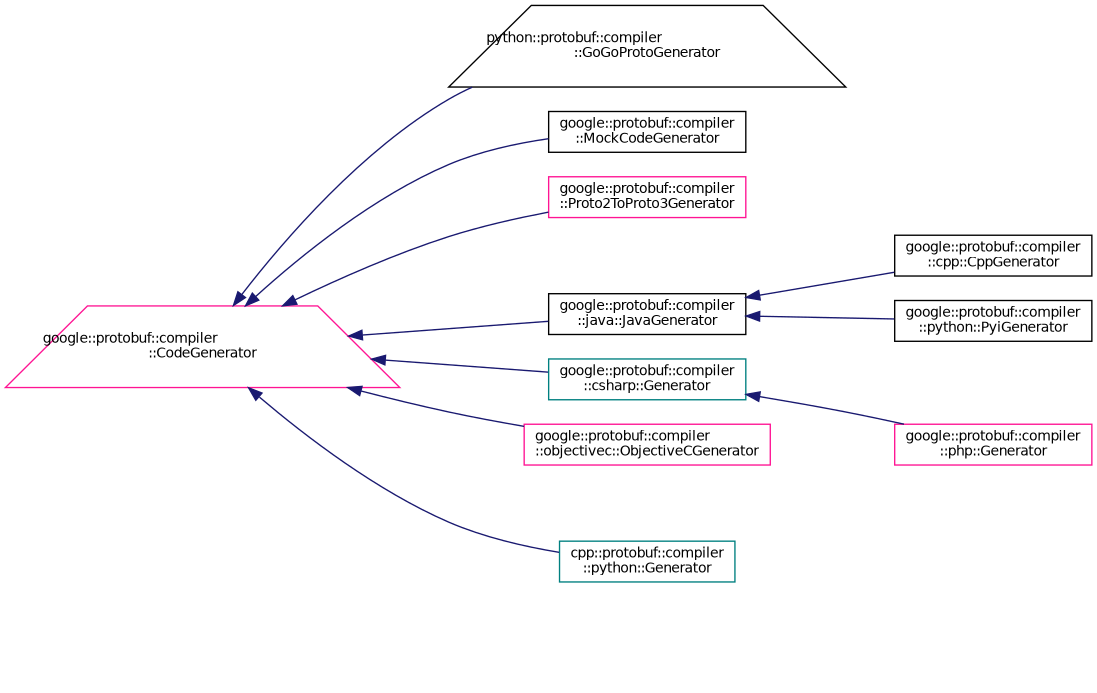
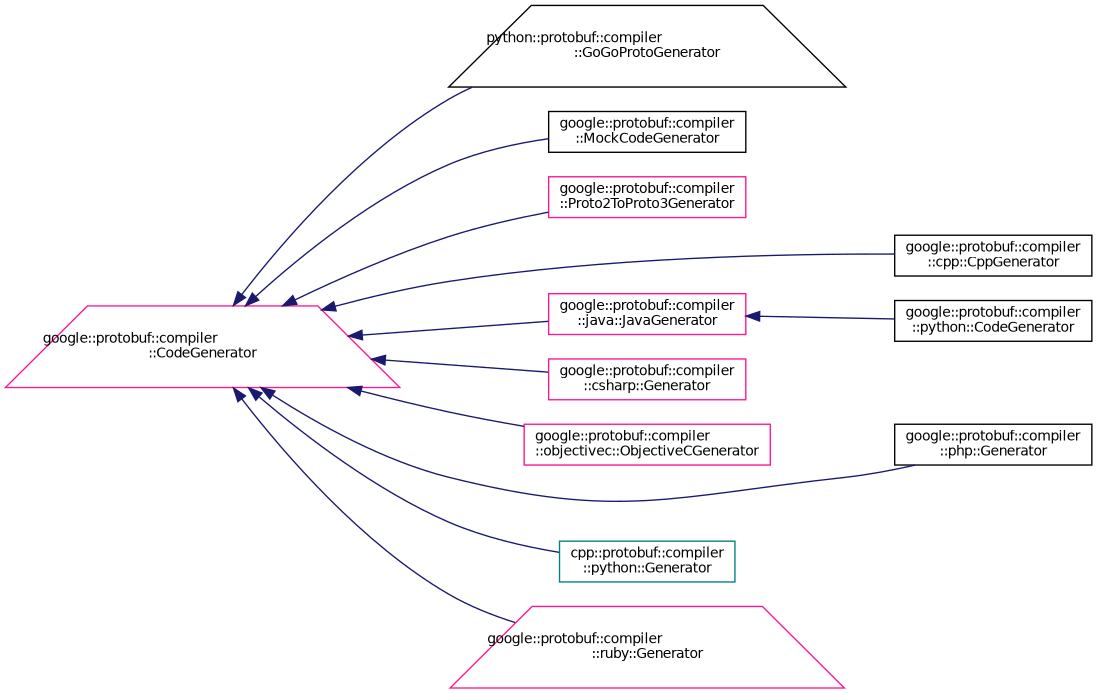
edge "google::protobuf::compiler ::cpp::CppGenerator" -> "google::protobuf::compiler ::java::JavaGenerator": now "google::protobuf::compiler ::cpp::CppGenerator" -> "google::protobuf::compiler ::CodeGenerator"
node "google::protobuf::compiler ::java::JavaGenerator": color black -> deeppink
node "google::protobuf::compiler ::python::PyiGenerator": label "google::protobuf::compiler ::python::PyiGenerator" -> "google::protobuf::compiler ::python::CodeGenerator"
node "google::protobuf::compiler ::csharp::Generator": color teal -> deeppink
edge "google::protobuf::compiler ::php::Generator" -> "google::protobuf::compiler ::csharp::Generator": now "google::protobuf::compiler ::php::Generator" -> "google::protobuf::compiler ::CodeGenerator"
node "google::protobuf::compiler ::php::Generator": color deeppink -> black
node "google::protobuf::compiler ::ruby::Generator": added
